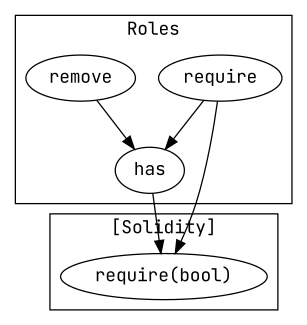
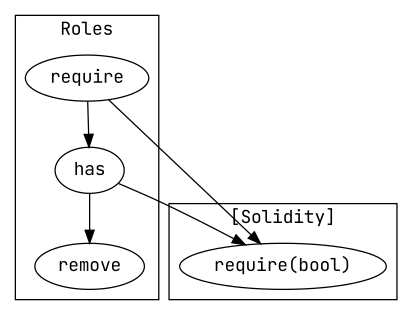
edge "remove" -> "has": reversed
